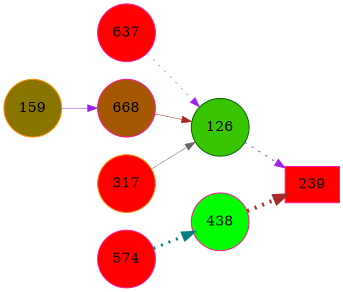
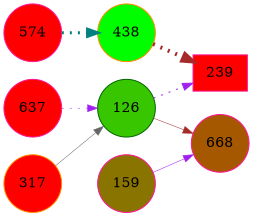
node "159": color darkorange -> deeppink
edge "668" -> "126": reversed
node "438": color deeppink -> darkorange
